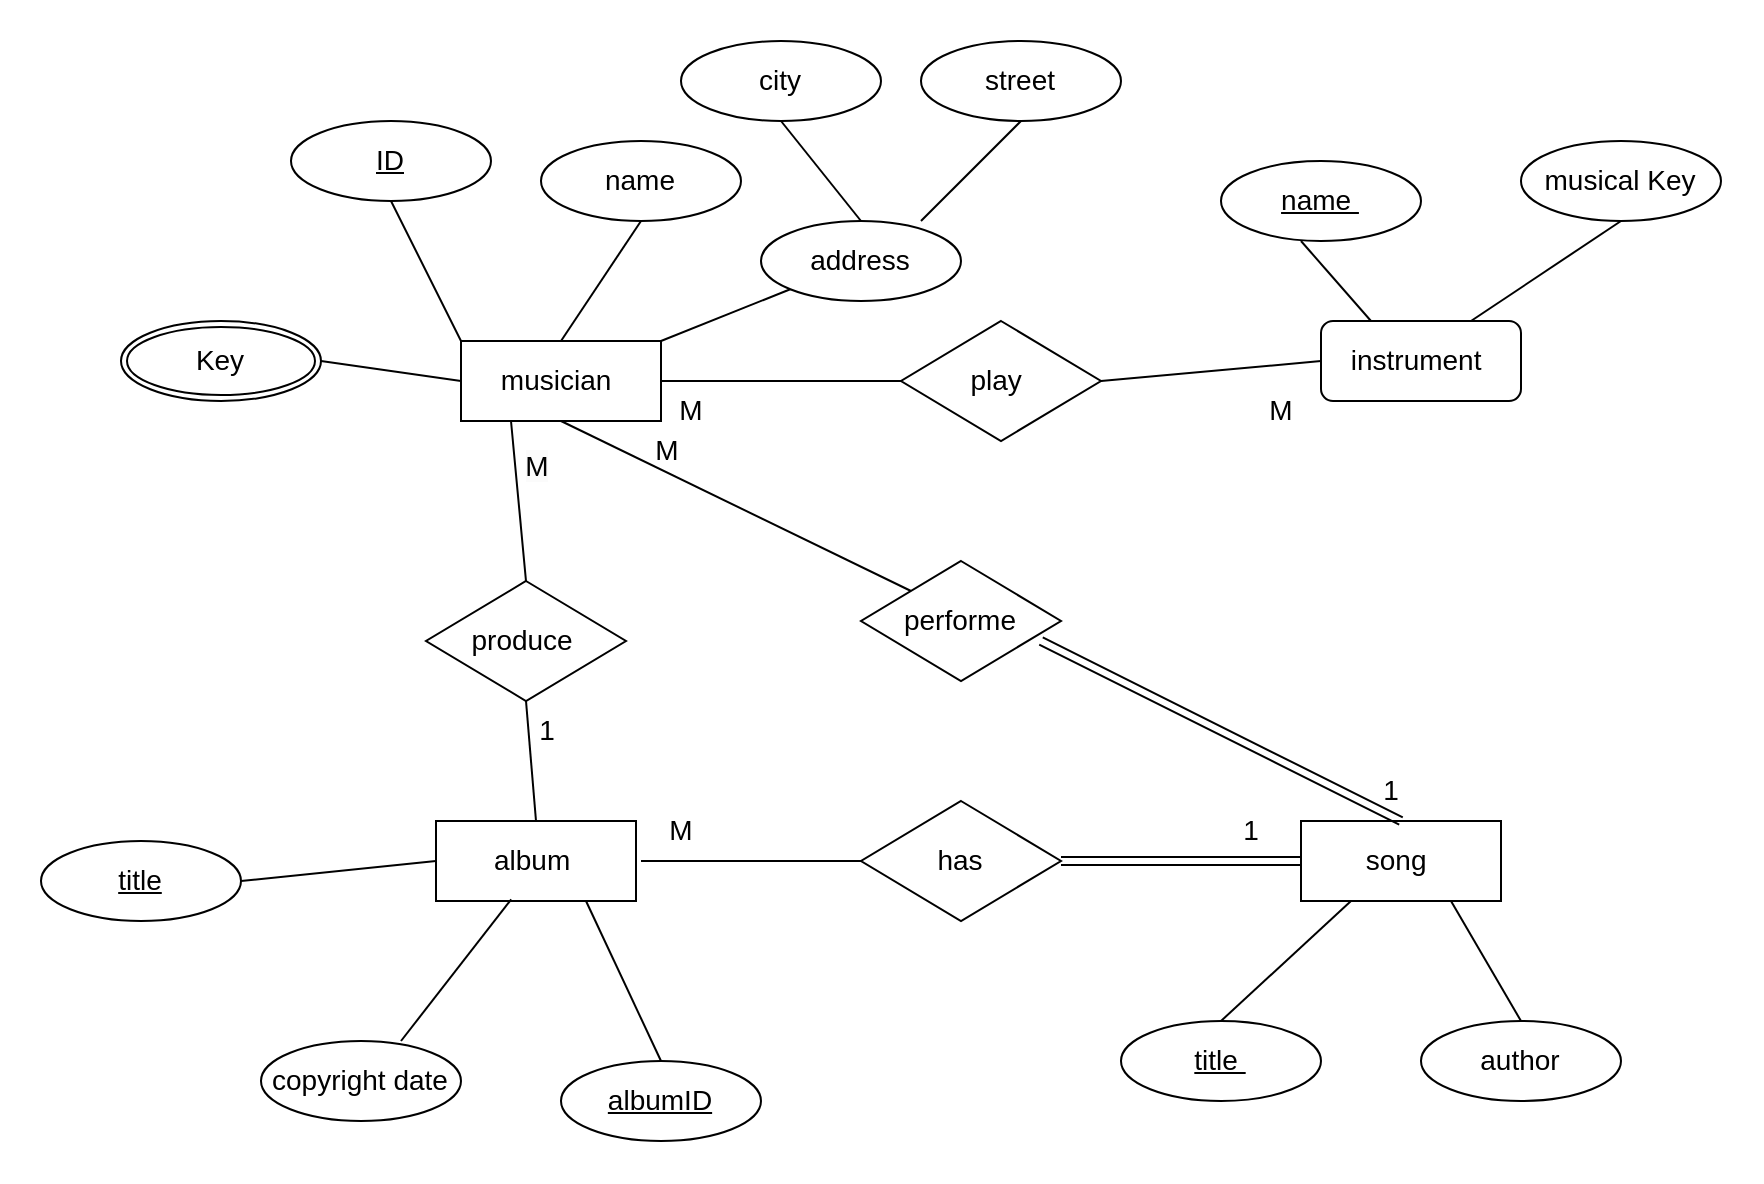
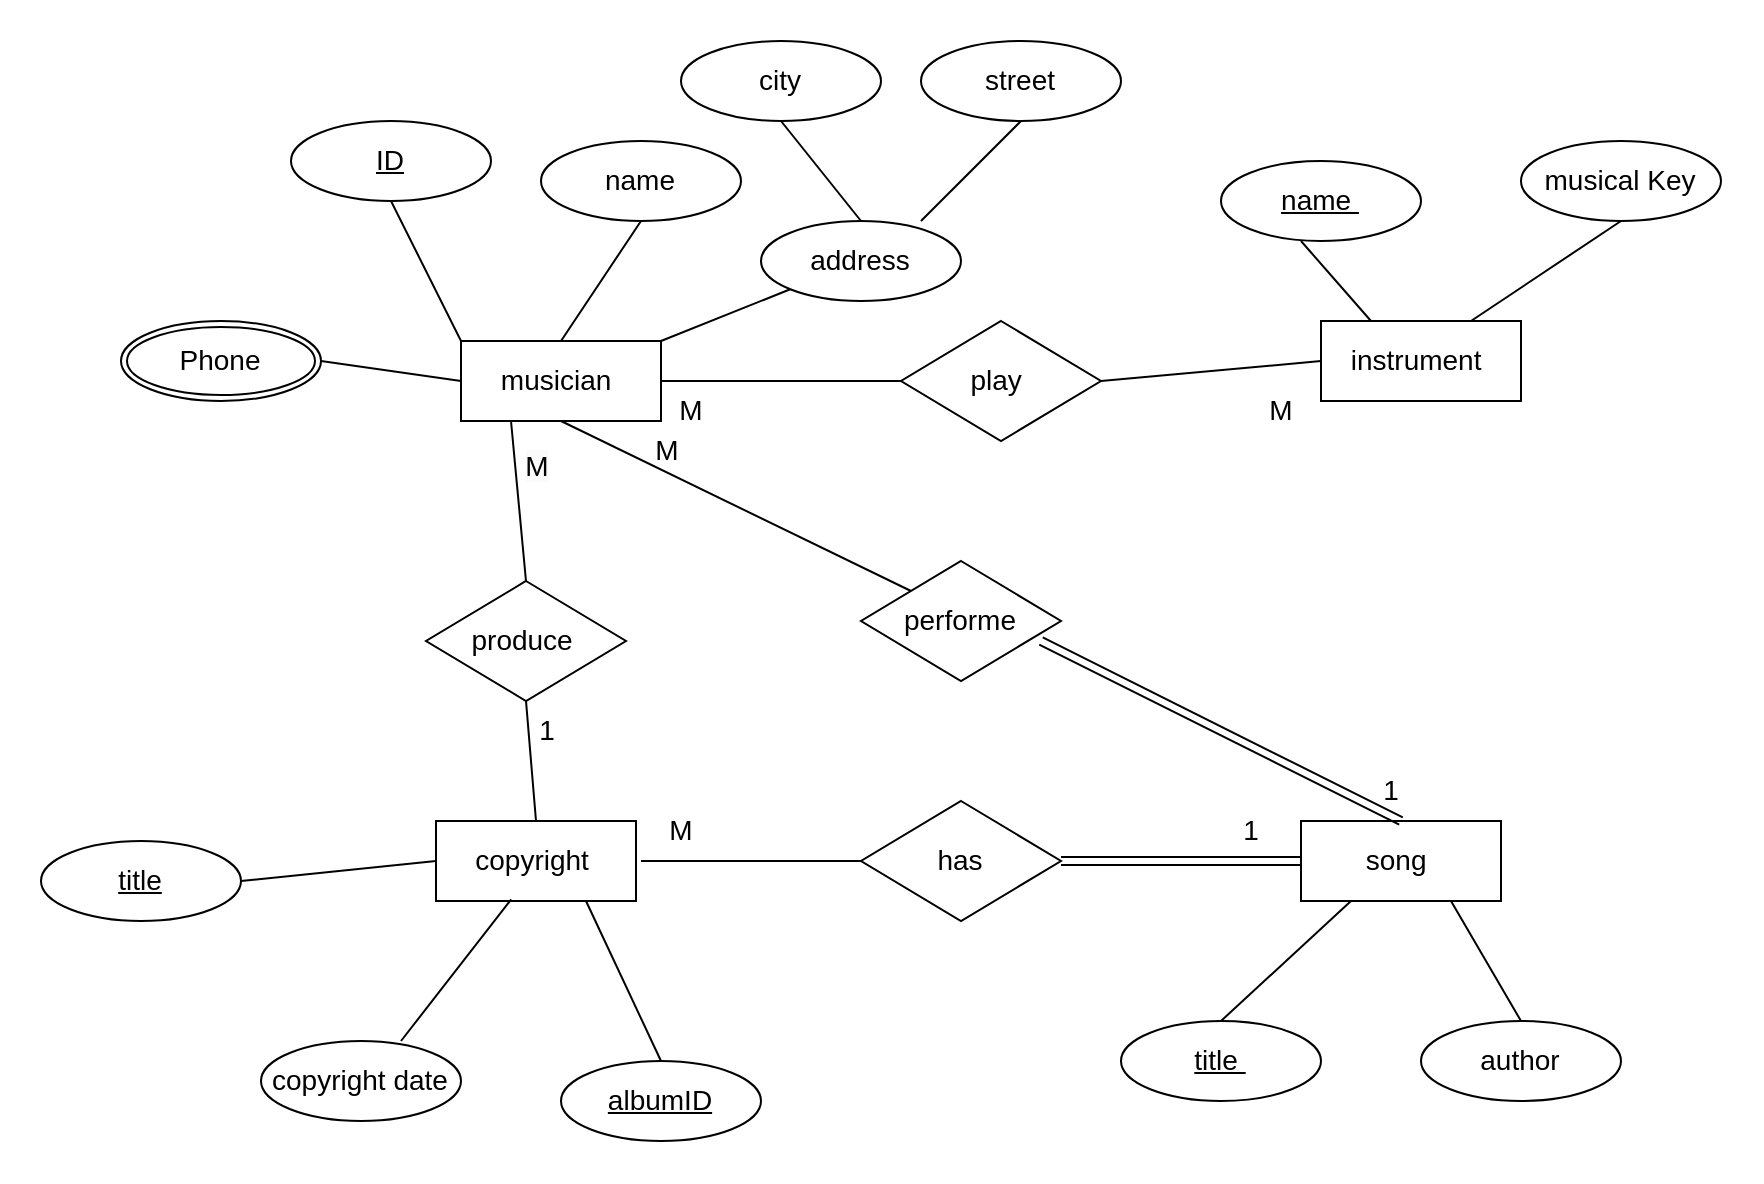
node "Key": label "Key" -> "Phone"
node "instrument": shape rounded rectangle -> rectangle
node "album": label "album" -> "copyright"
